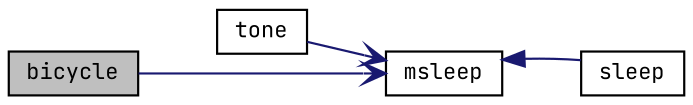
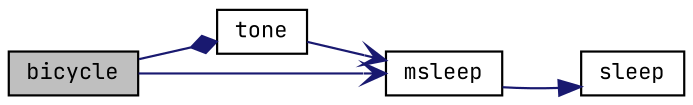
edge "bicycle" -> "tone": added
edge "sleep" -> "msleep": reversed
